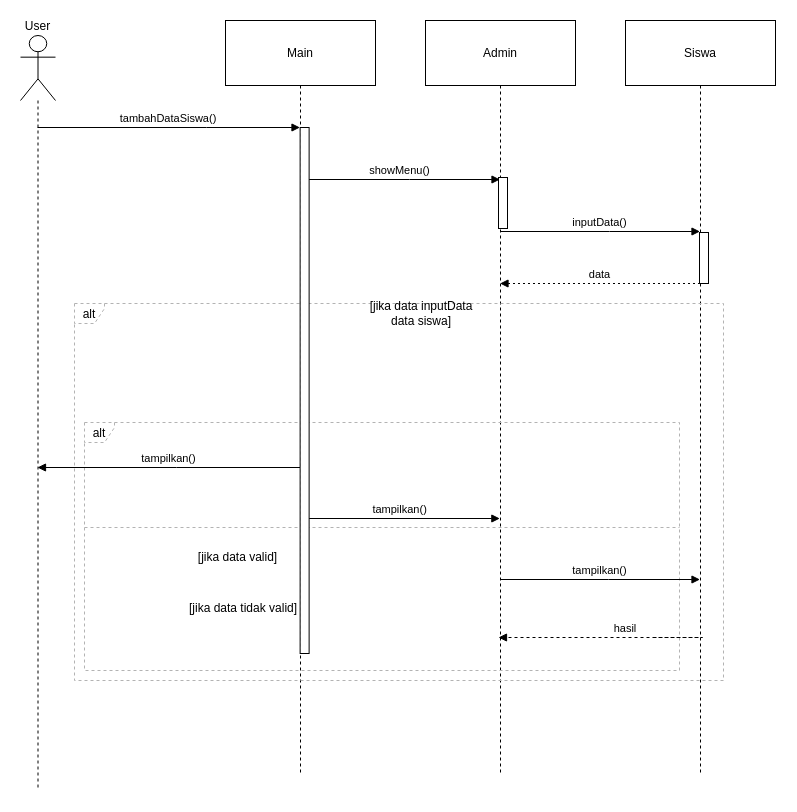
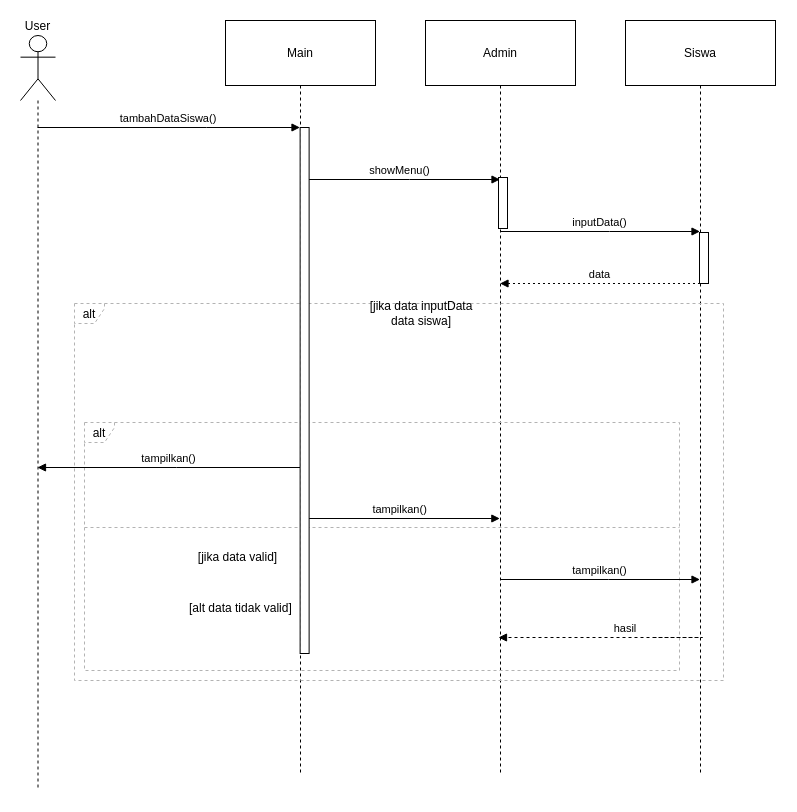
node "[jika data tidak valid]": label "[jika data tidak valid]" -> "[alt data tidak valid]"
